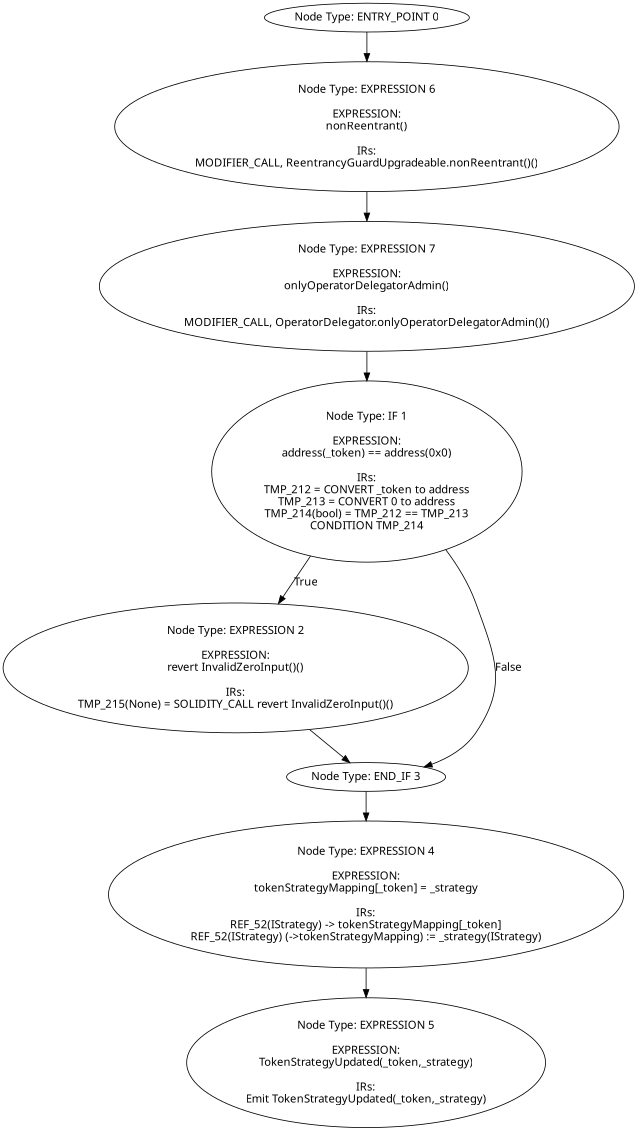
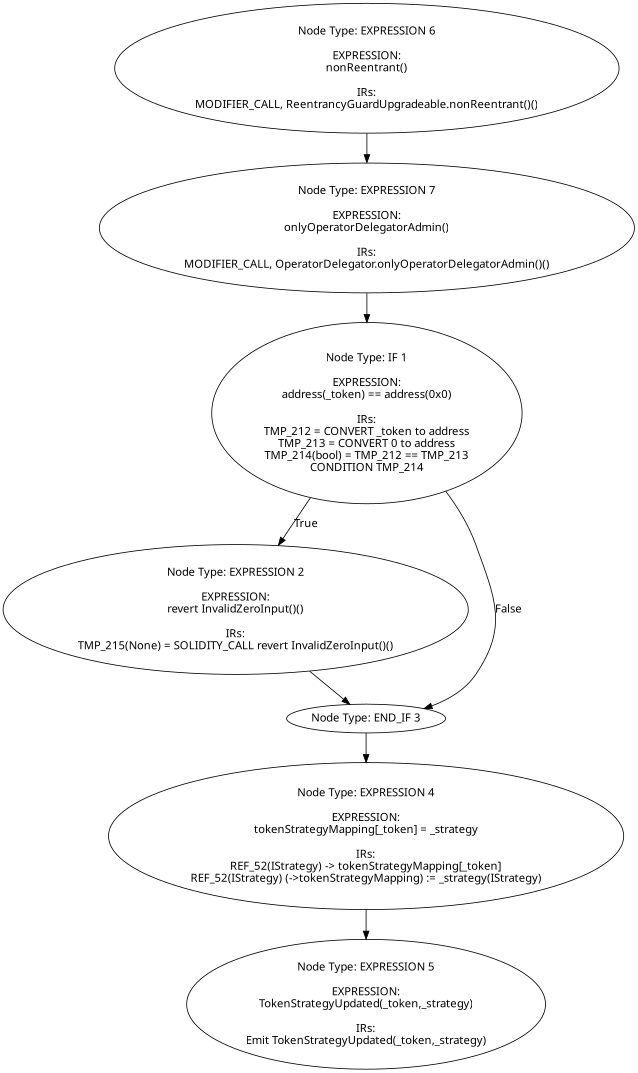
node "Node Type: ENTRY_POINT 0": removed
